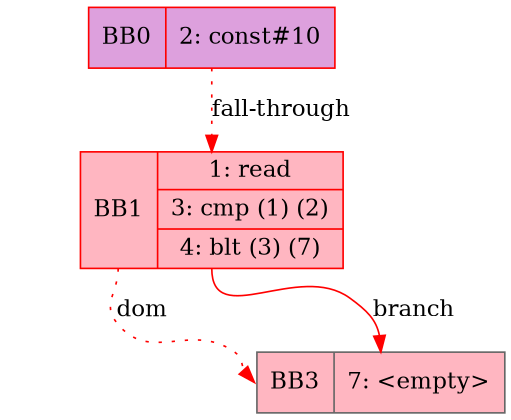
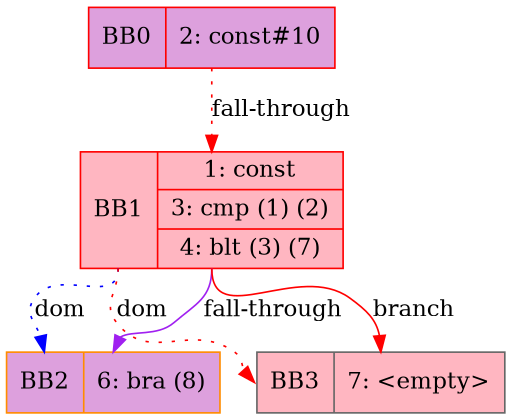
node "BB1": text "1: read" -> "1: const"
node "BB2": added
